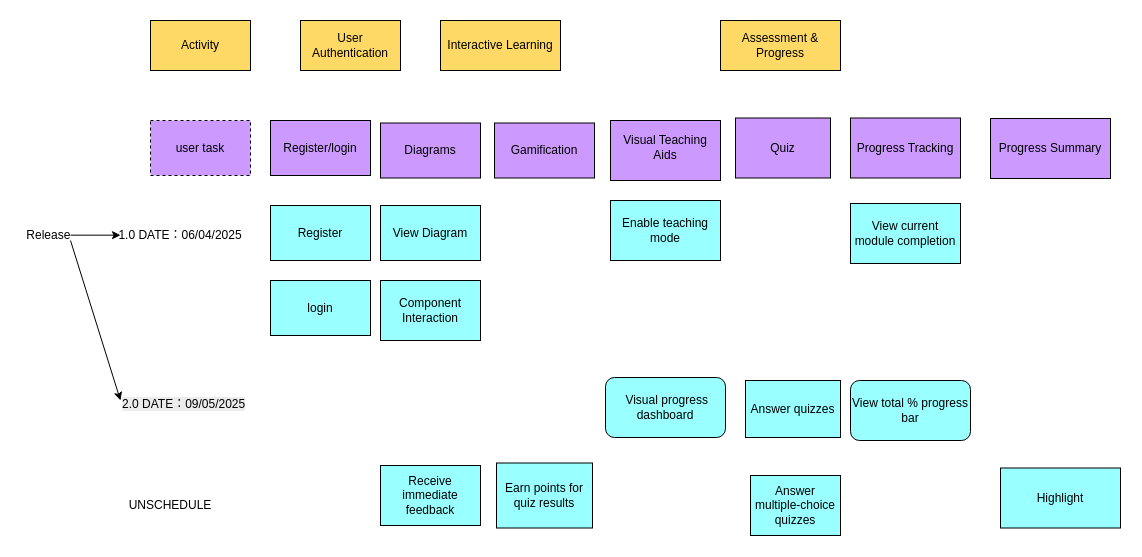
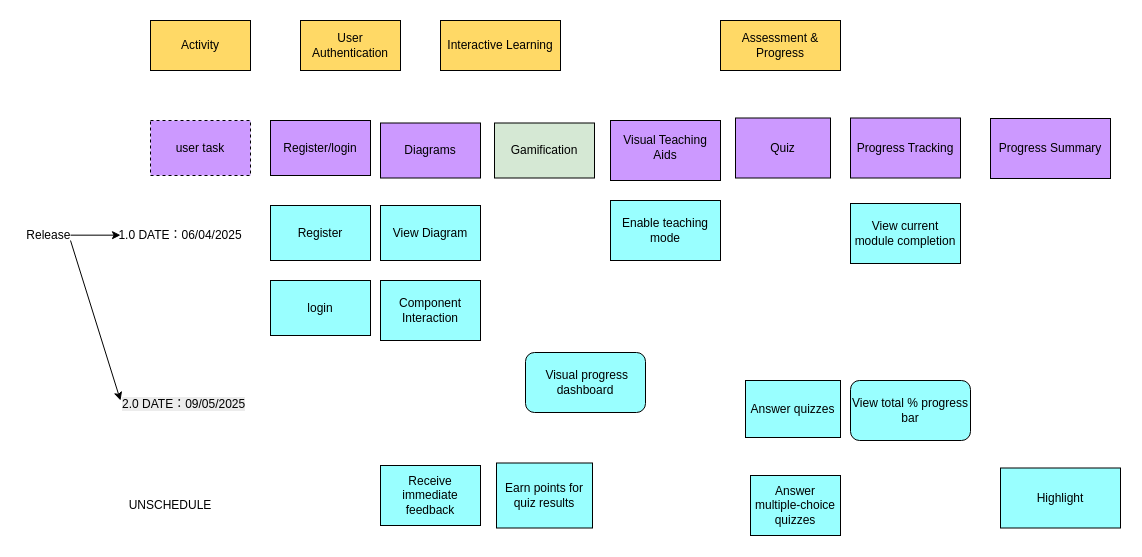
node "Gamification": fillcolor #cc99ff -> #d5e8d4
node "Visual progress dashboard": moved (666, 408) -> (586, 383)
